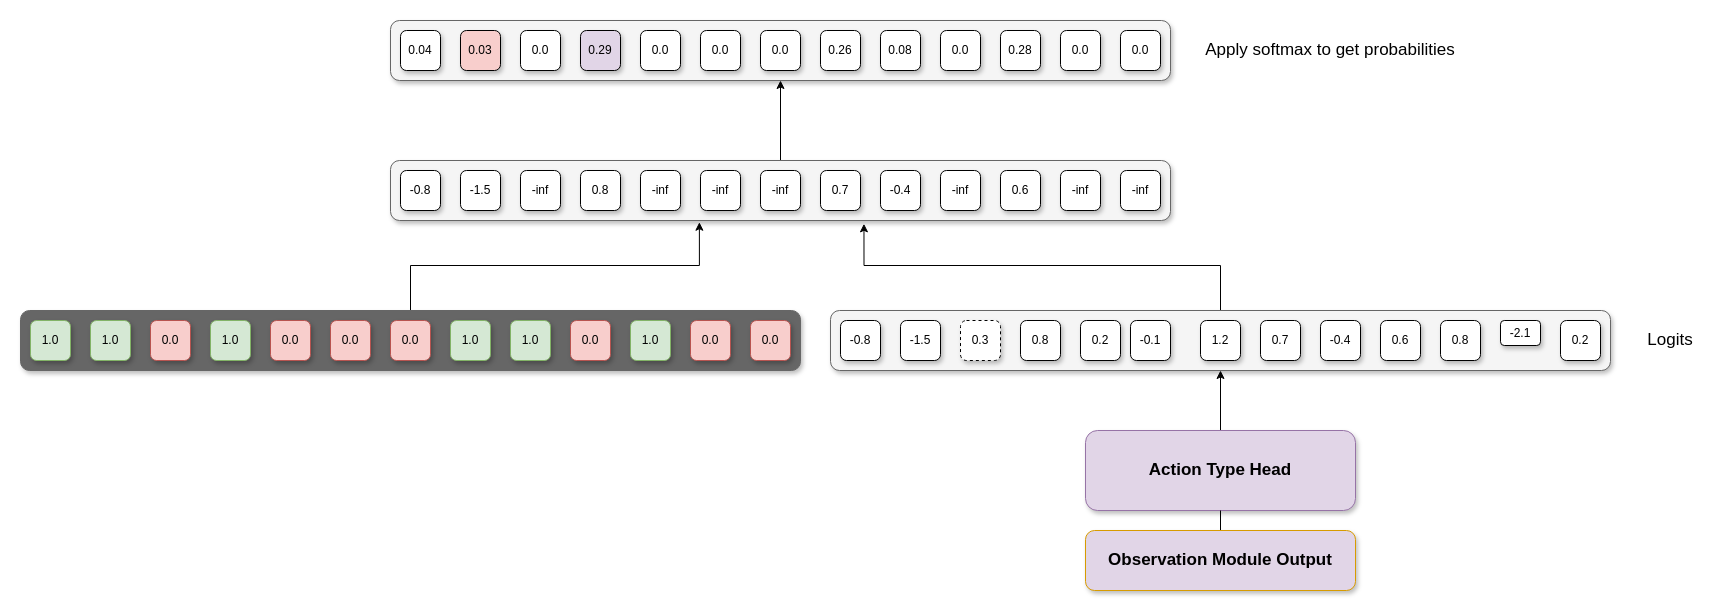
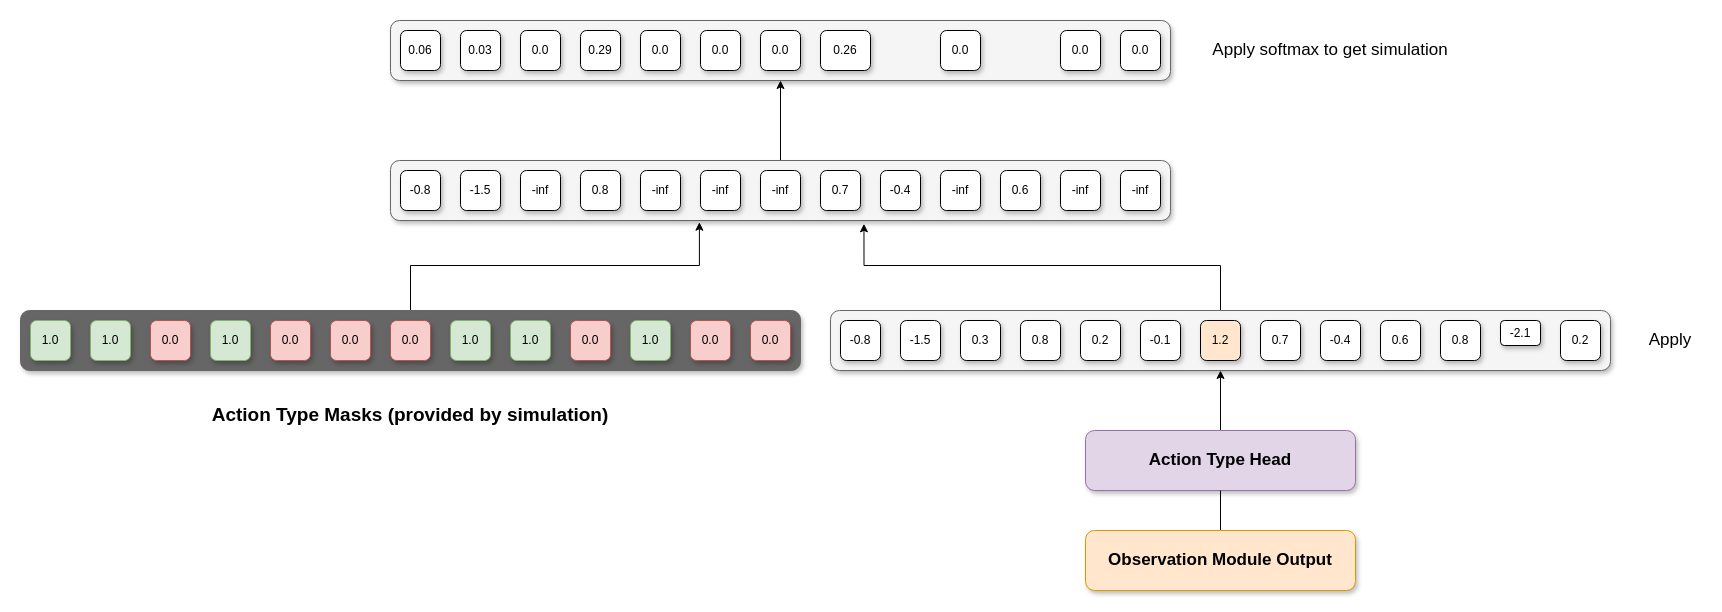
node "0.04": label "0.04" -> "0.06"
node "0.03": fillcolor #f8cecc -> #ffffff
node "0.29": fillcolor #e1d5e7 -> #ffffff
node "0.26": size 40x40 -> 50x40
node "0.08": removed
node "0.28": removed
node "Apply softmax to get probabilities": label "Apply softmax to get probabilities" -> "Apply softmax to get simulation"
node "0.3": style dashed -> solid
node "-0.1": moved (1151, 341) -> (1161, 341)
node "1.2": fillcolor #ffffff -> #ffe6cc
node "Logits": label "Logits" -> "Apply"
node "Action Type Masks (provided by simulation)": added
node "Action Type Head": size 270x80 -> 270x60
node "Observation Module Output": fillcolor #e1d5e7 -> #ffe6cc
